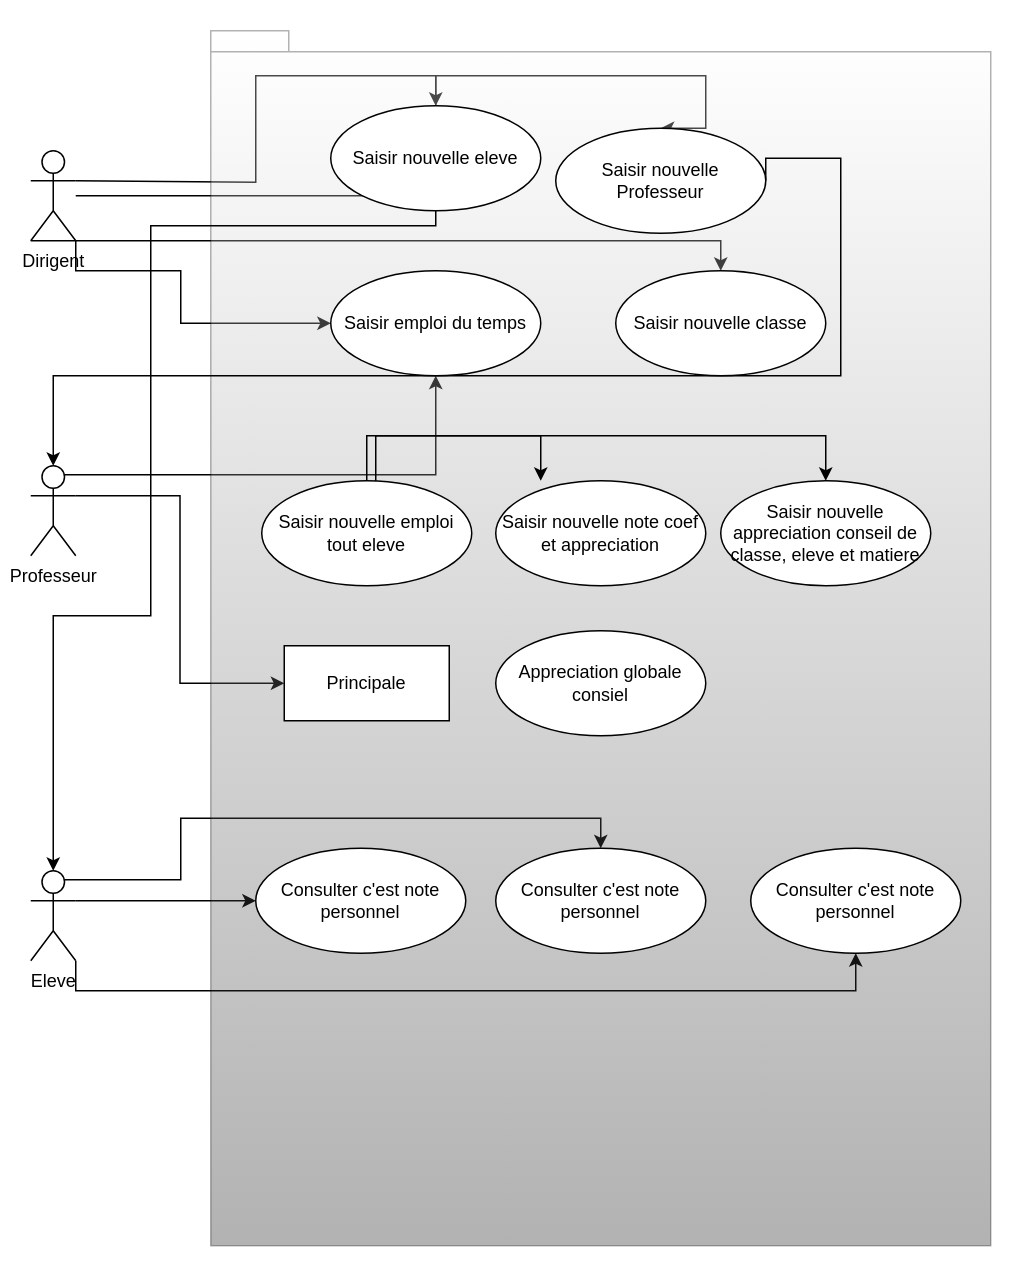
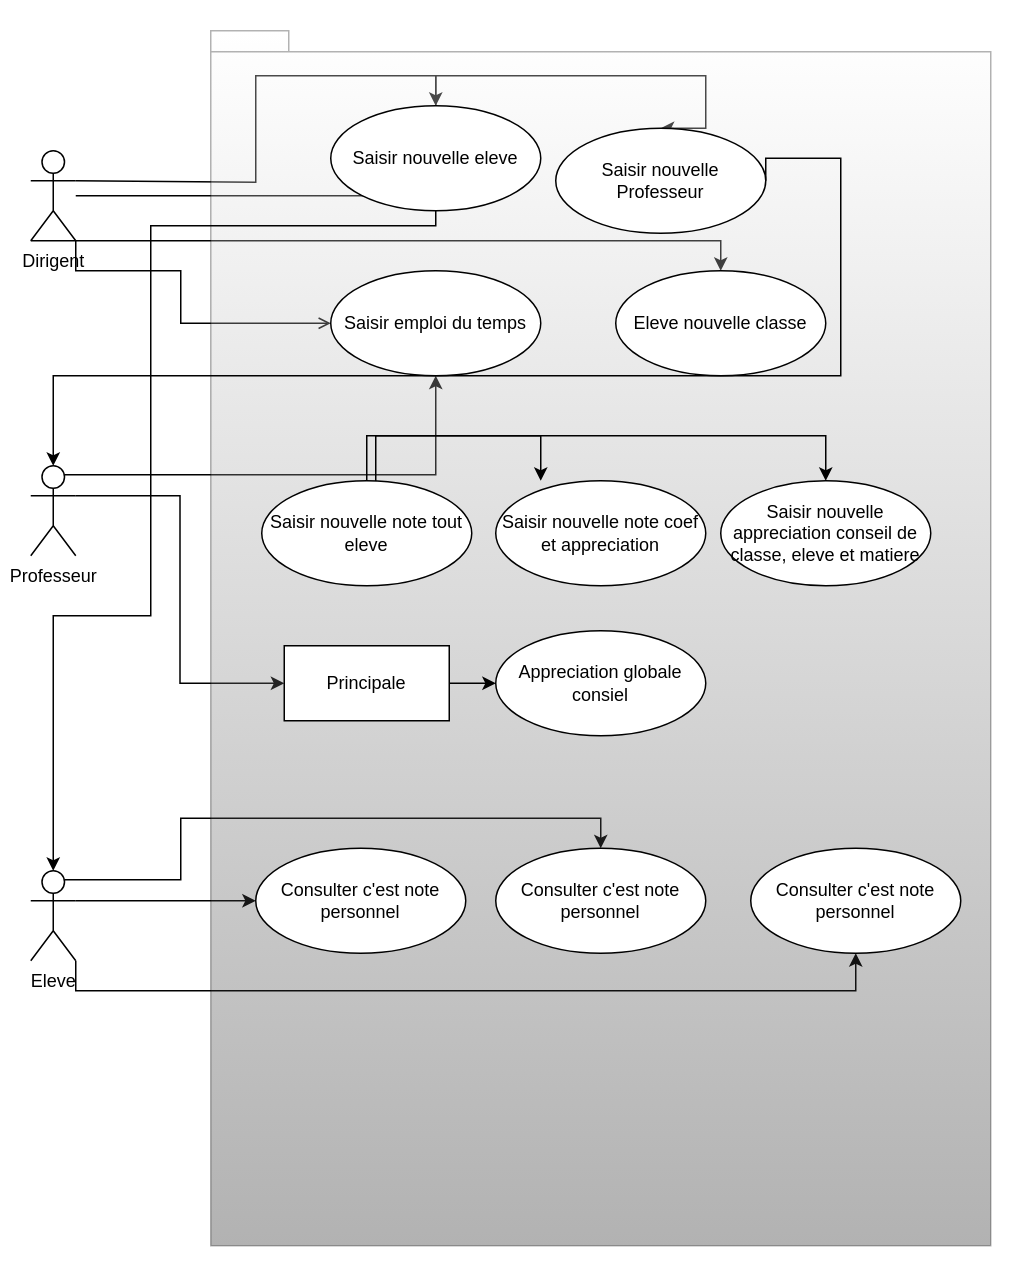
edge "Dirigent" -> "Saisir emploi du temps": arrowhead classic -> open
node "Saisir nouvelle classe": label "Saisir nouvelle classe" -> "Eleve nouvelle classe"
node "Saisir nouvelle emploi tout eleve": label "Saisir nouvelle emploi tout eleve" -> "Saisir nouvelle note tout eleve"
edge "Principale" -> "Appreciation globale consiel": added
